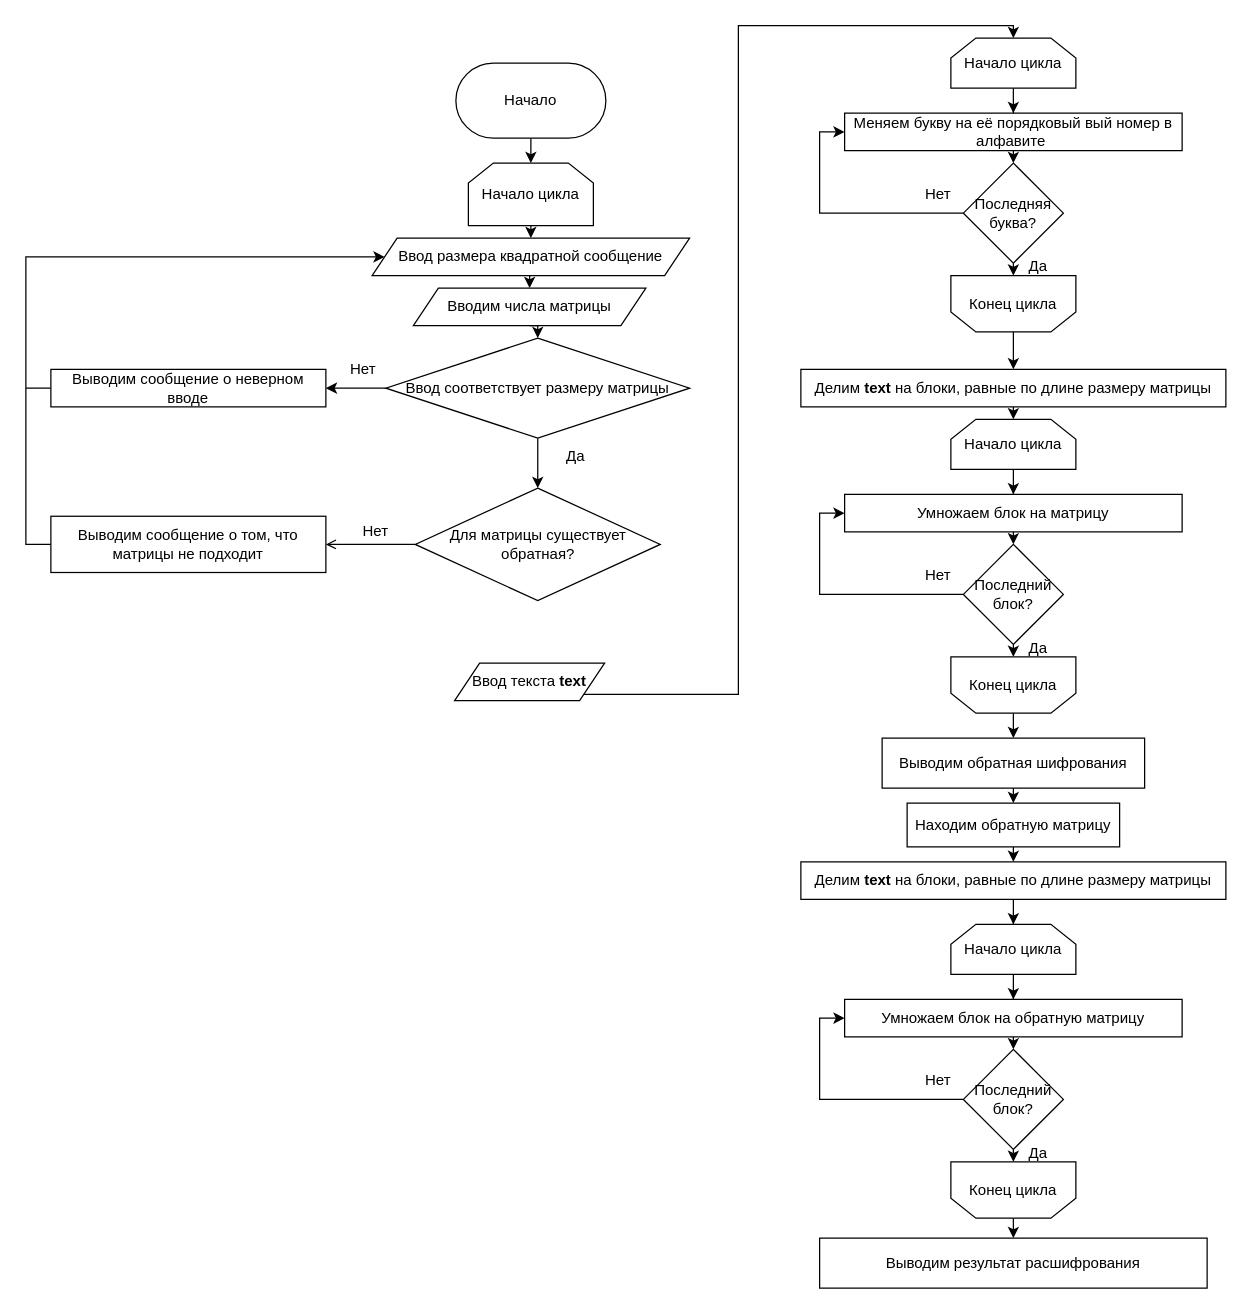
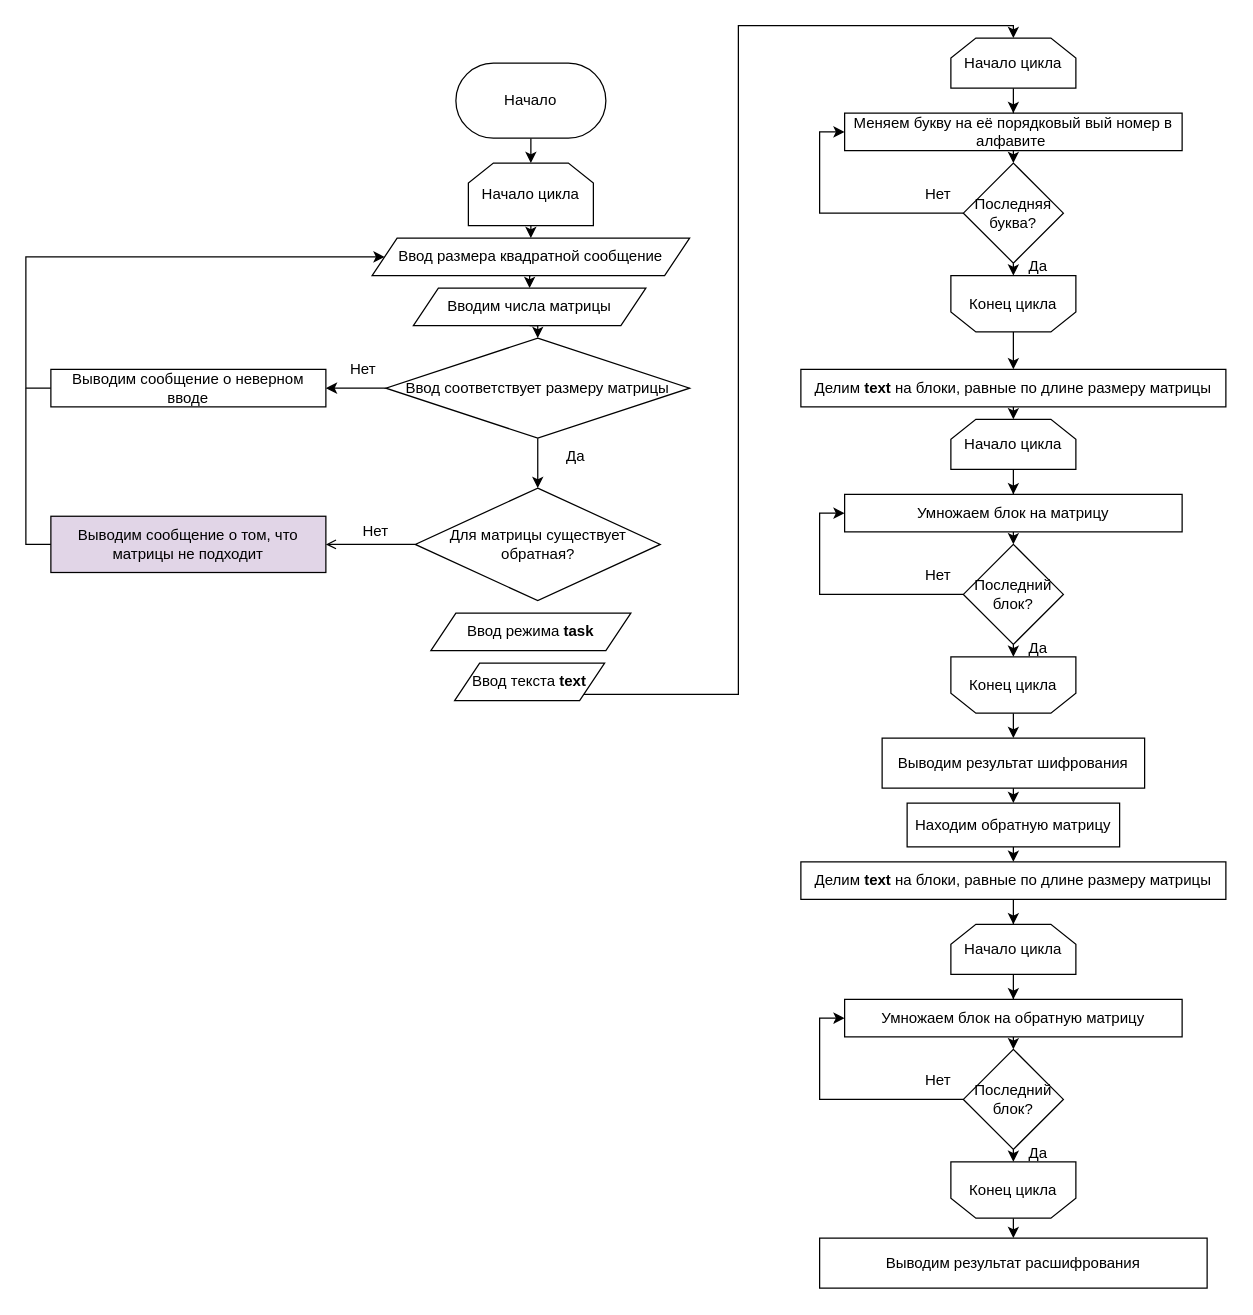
node "Выводим сообщение о том, что матрицы не подходит": fillcolor #ffffff -> #e1d5e7
node "Ввод режима task": added
node "Выводим обратная шифрования": label "Выводим обратная шифрования" -> "Выводим результат шифрования"
